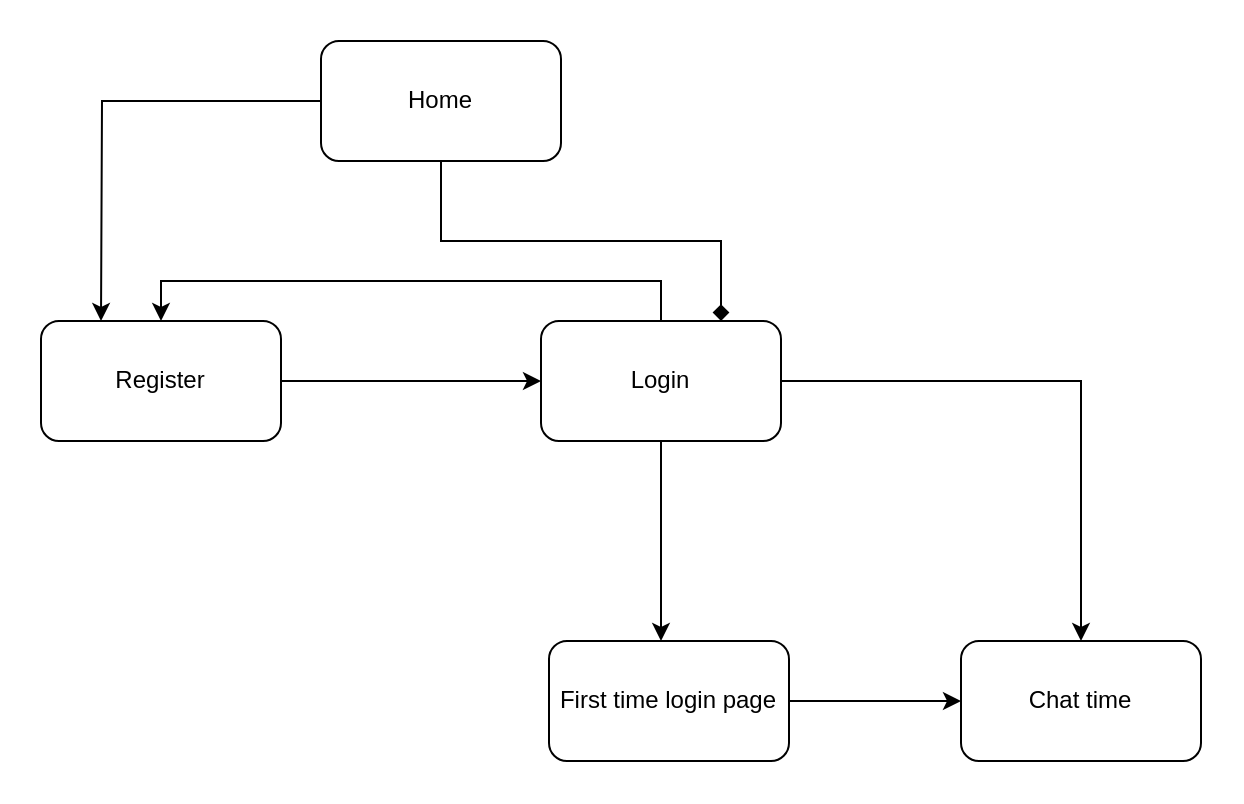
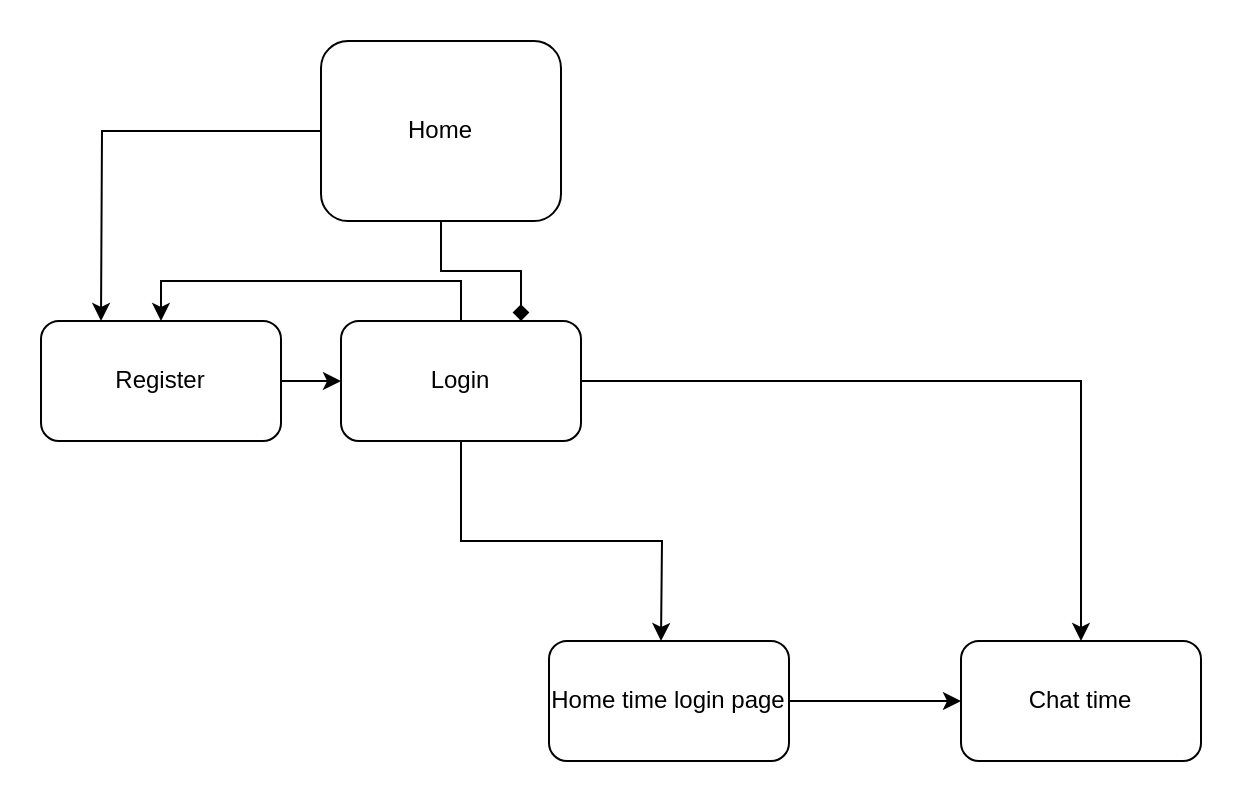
node "Home": size 240x120 -> 240x180
node "Login": moved (661, 381) -> (461, 381)
node "First time login page": label "First time login page" -> "Home time login page"
